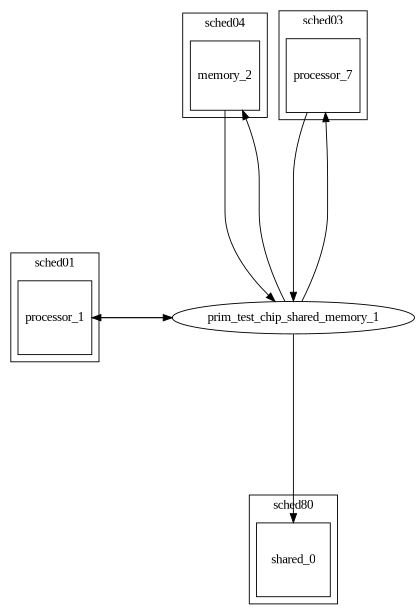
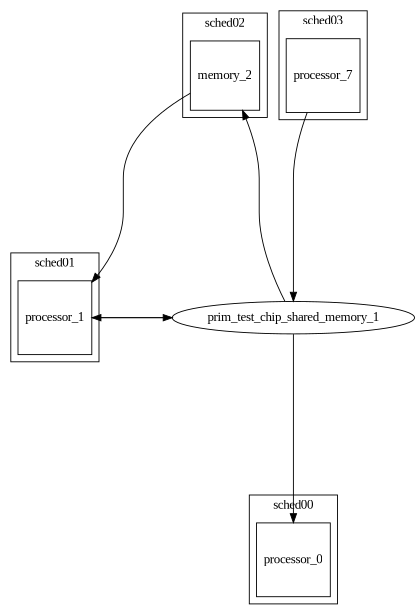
cluster "sched04": label "sched04" -> "sched02"
edge "memory_2" -> "prim_test_chip_shared_memory_1": now "memory_2" -> "processor_1"
edge "prim_test_chip_shared_memory_1" -> "processor_7": removed
cluster "sched80": label "sched80" -> "sched00"
node "shared_0": label "shared_0" -> "processor_0"
